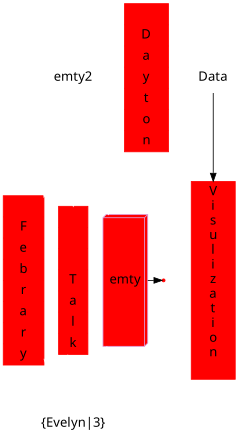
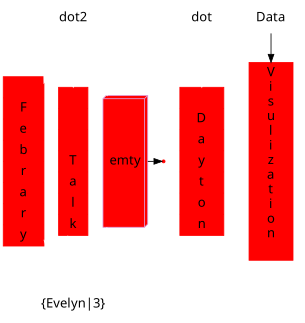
node "dot": added
node "emty2": label "emty2" -> "dot2"
